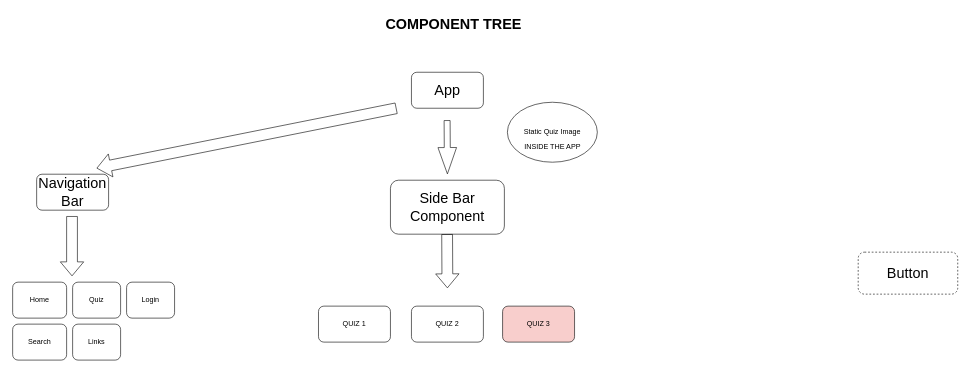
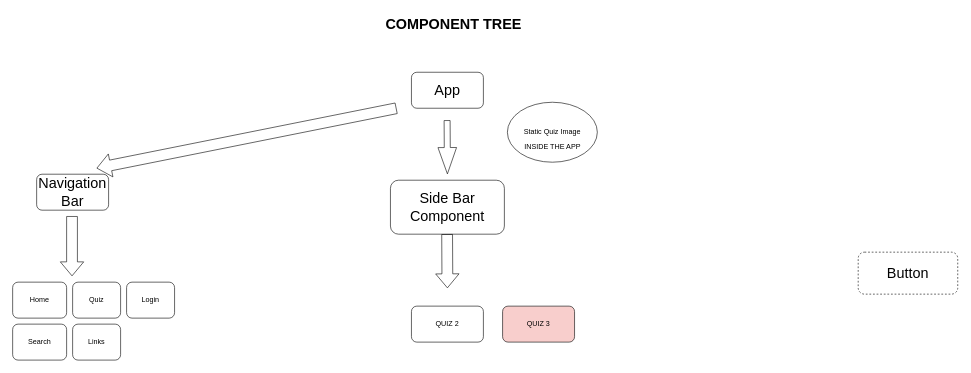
node "QUIZ 1": removed
